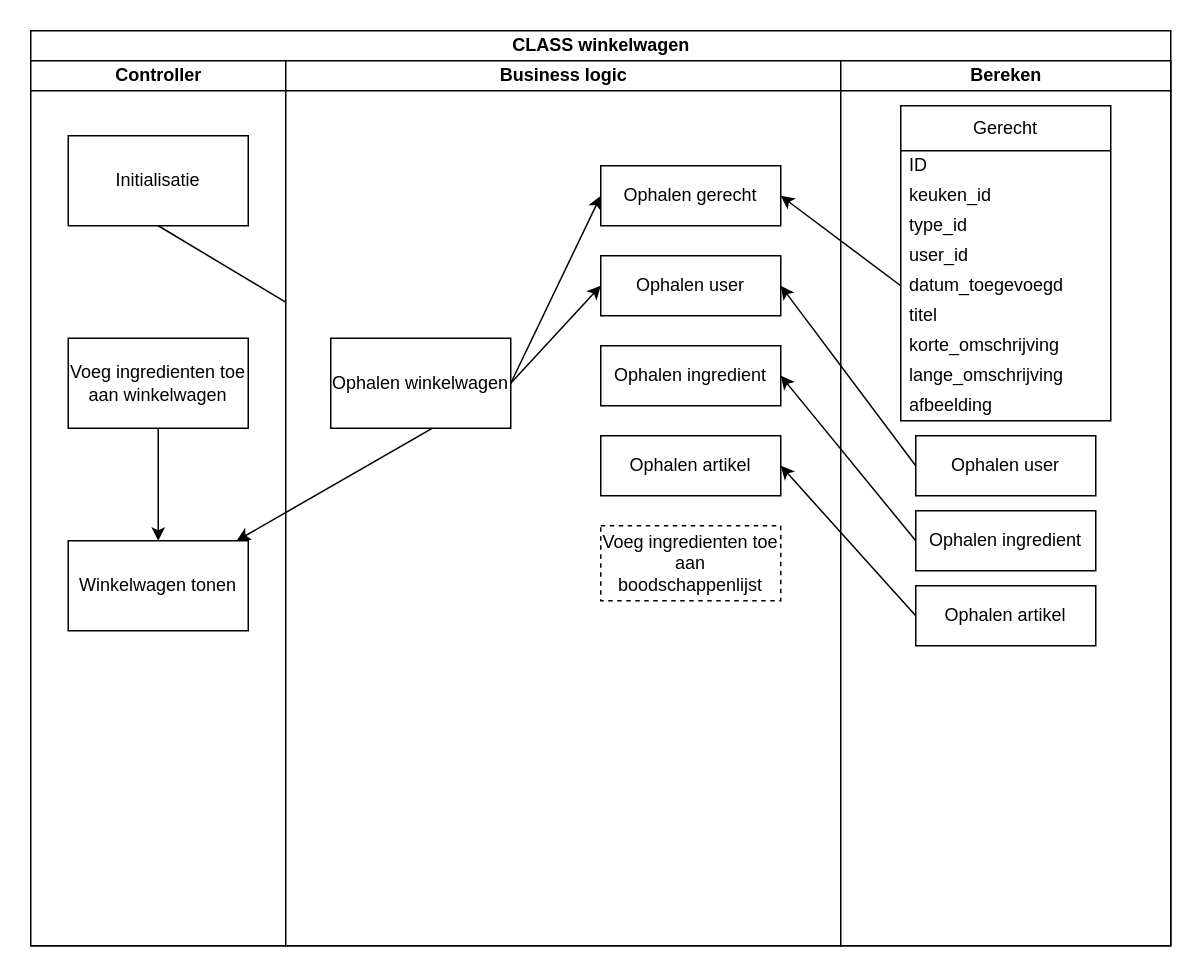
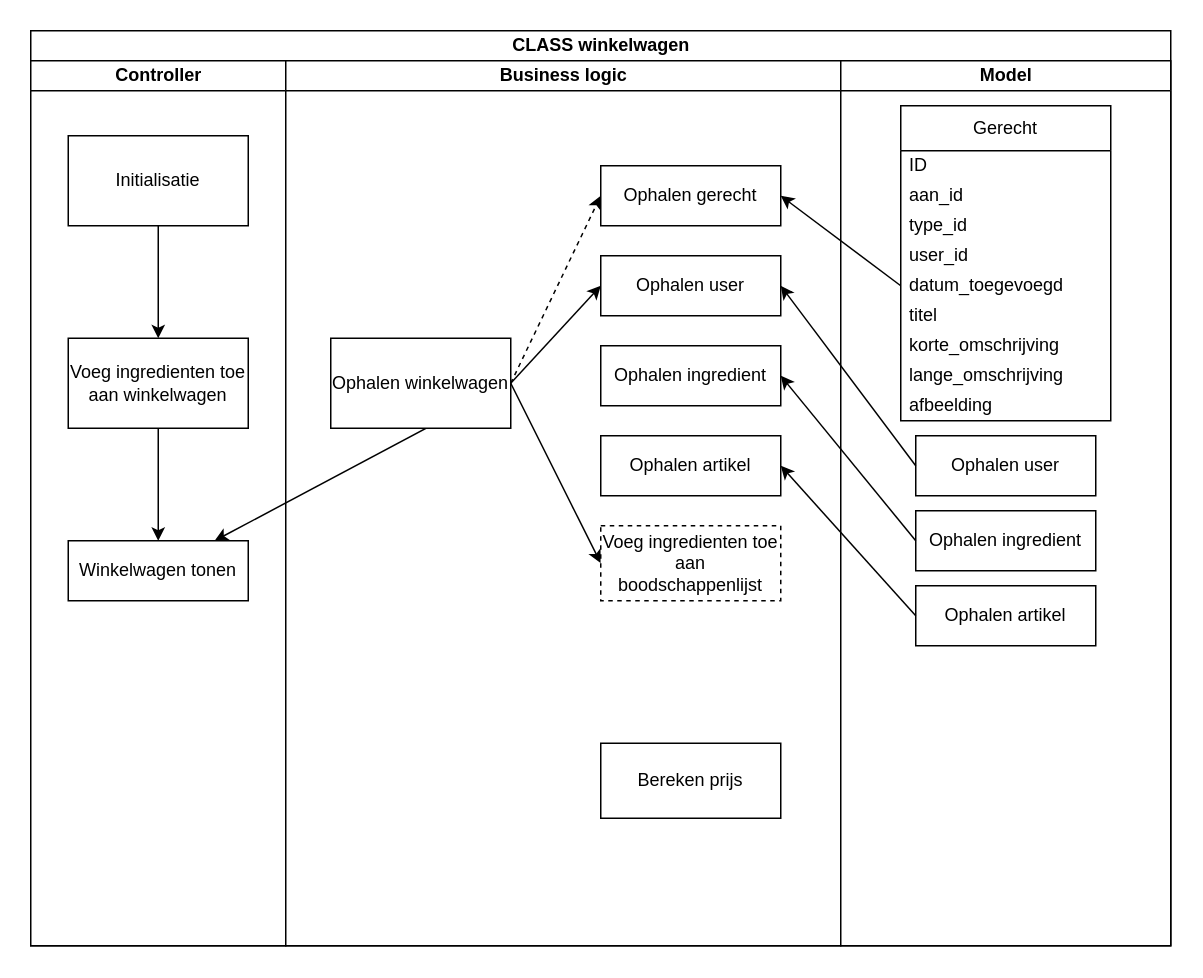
node "Bereken": label "Bereken" -> "Model"
node "keuken_id": label "keuken_id" -> "aan_id"
edge "Initialisatie" -> "Ophalen winkelwagen": now "Initialisatie" -> "Voeg ingredienten toe aan winkelwagen"
edge "Ophalen winkelwagen" -> "Ophalen gerecht": style solid -> dashed
edge "Ophalen winkelwagen" -> "Voeg ingredienten toe aan boodschappenlijst": added
node "Winkelwagen tonen": size 180x90 -> 180x60
node "Bereken prijs": added
